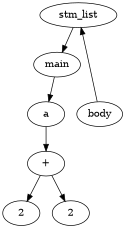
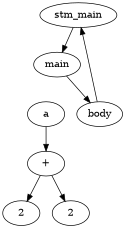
node "stm_list": label "stm_list" -> "stm_main"
edge "main" -> "a": now "main" -> "body"
